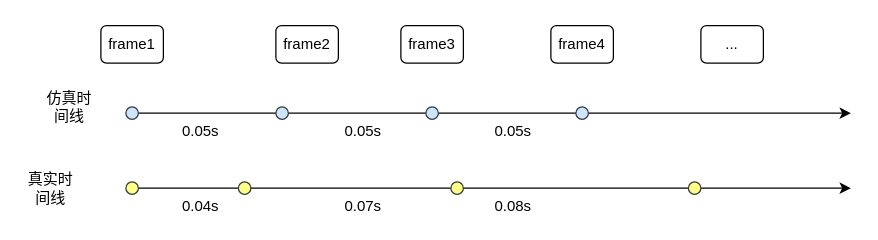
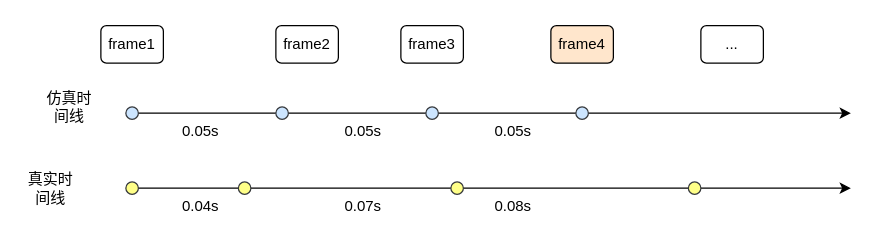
node "frame4": fillcolor #ffffff -> #ffe6cc
